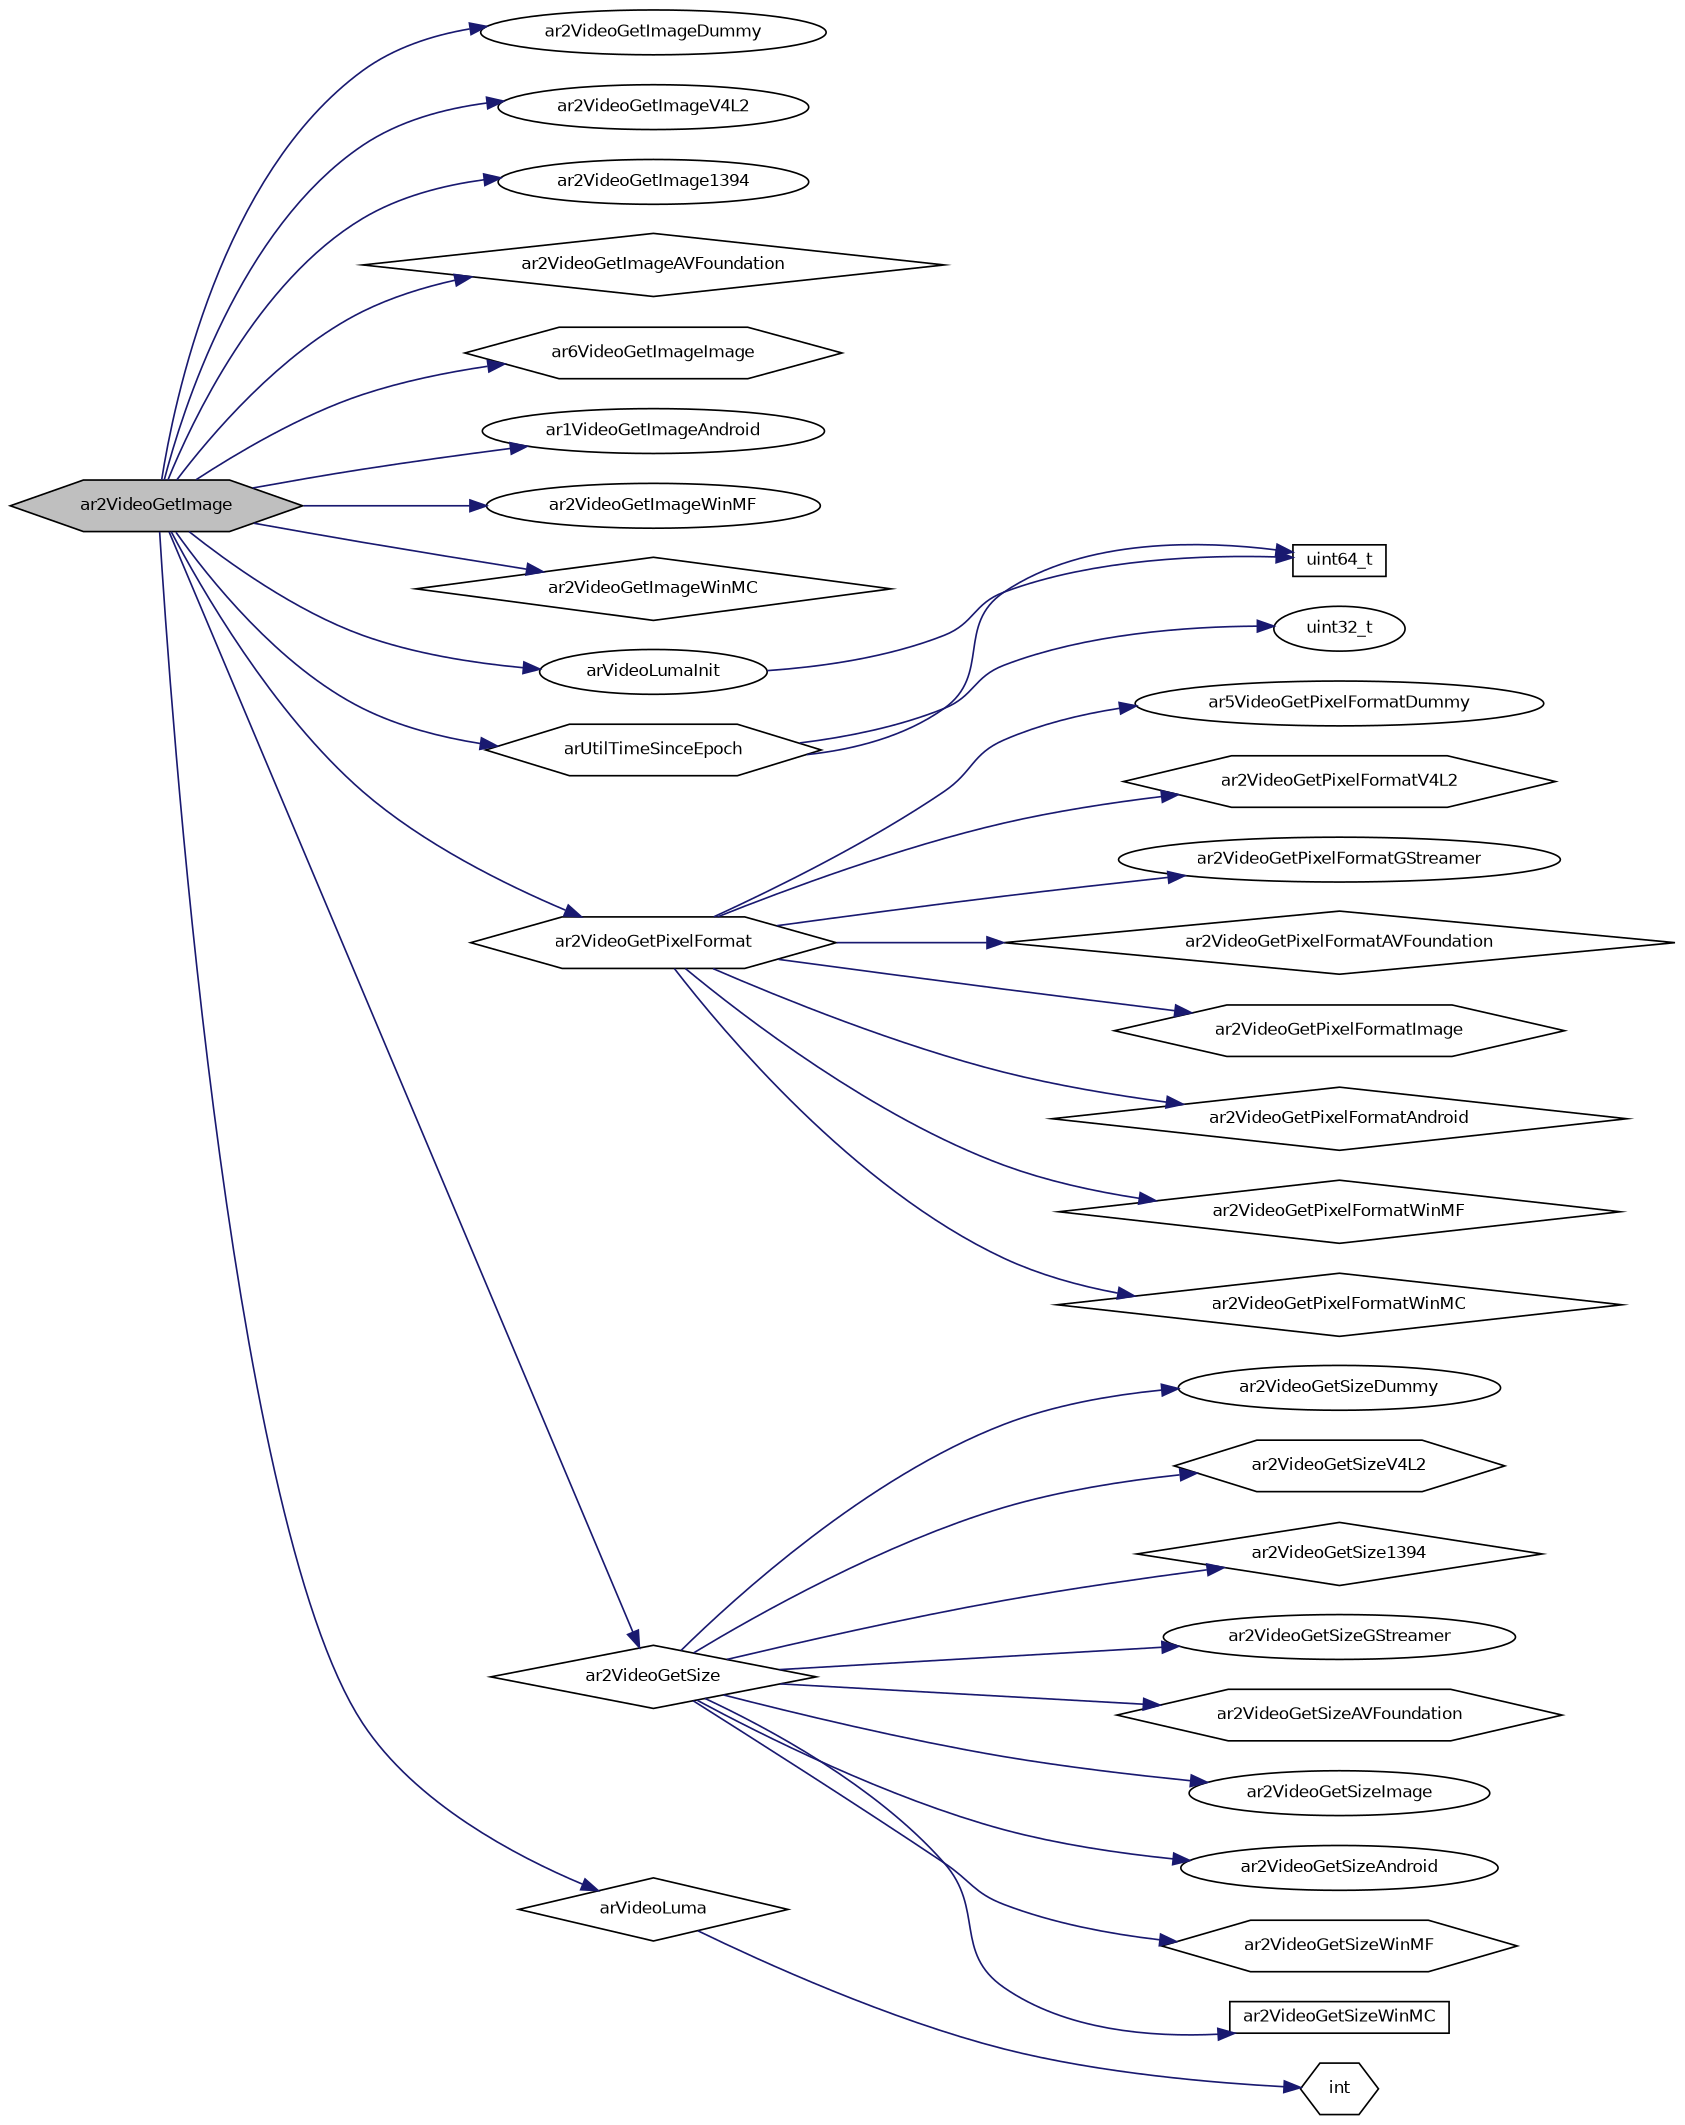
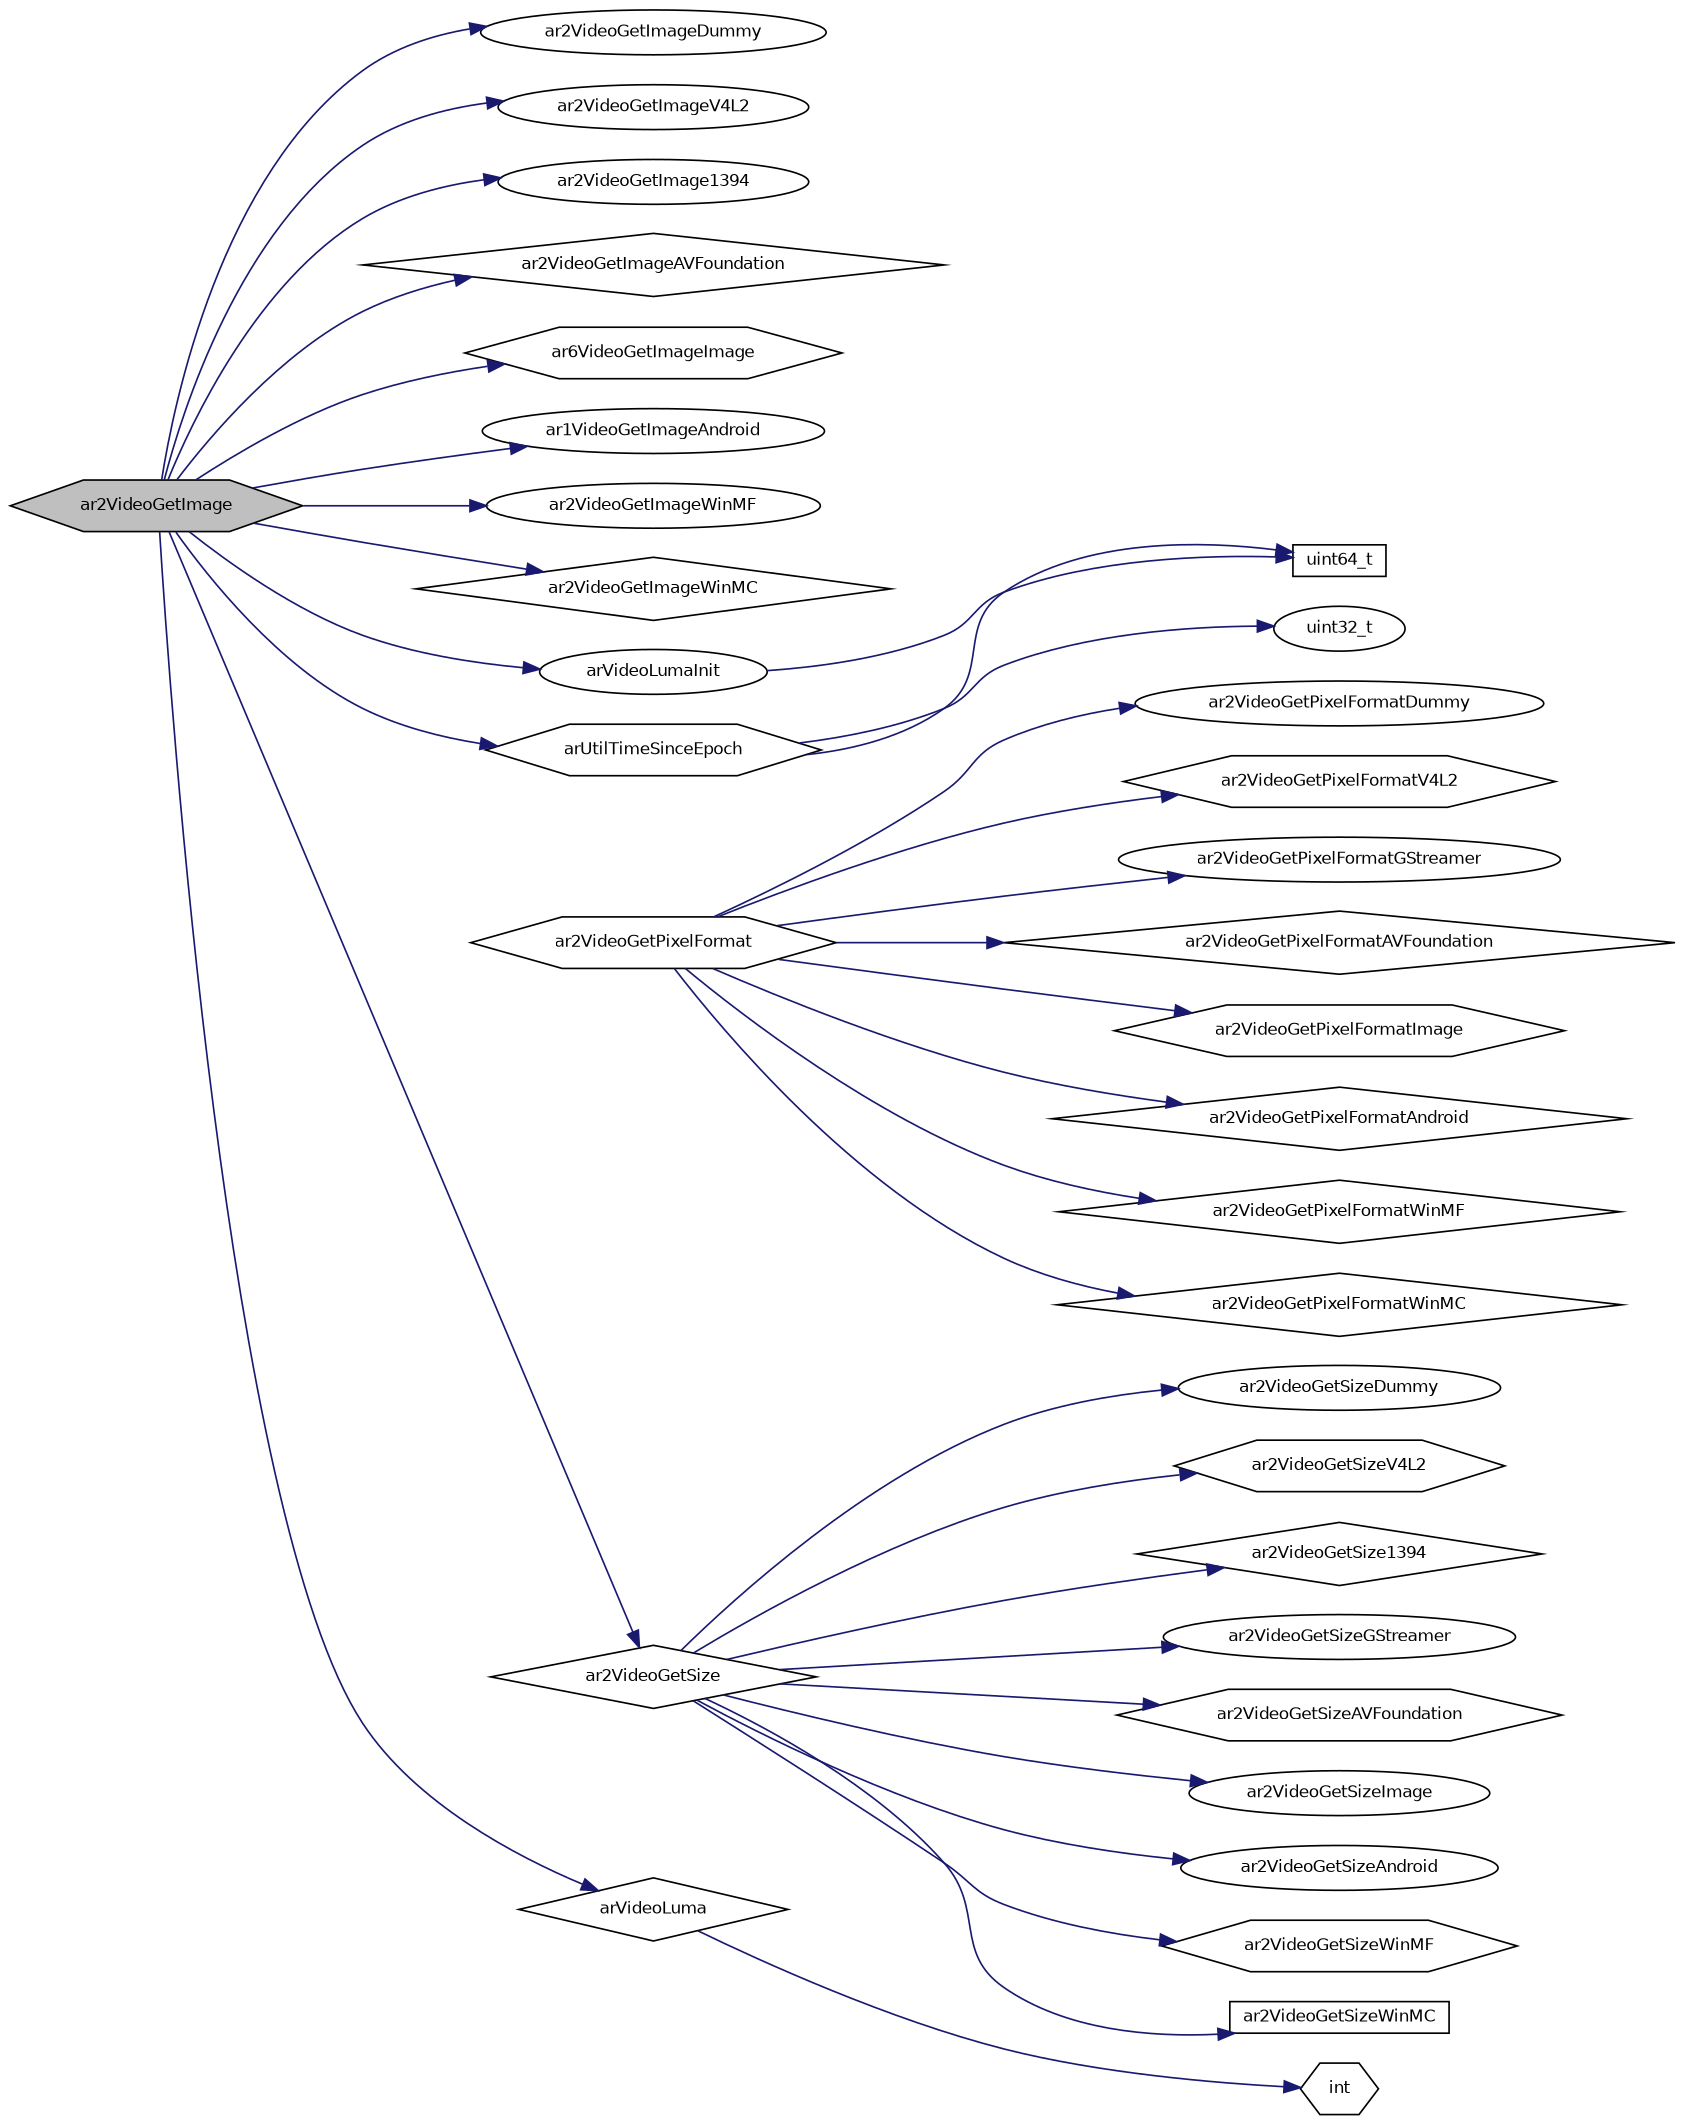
node "ar5VideoGetPixelFormatDummy": label "ar5VideoGetPixelFormatDummy" -> "ar2VideoGetPixelFormatDummy"
edge "ar2VideoGetImage" -> "ar2VideoGetPixelFormat": removed
